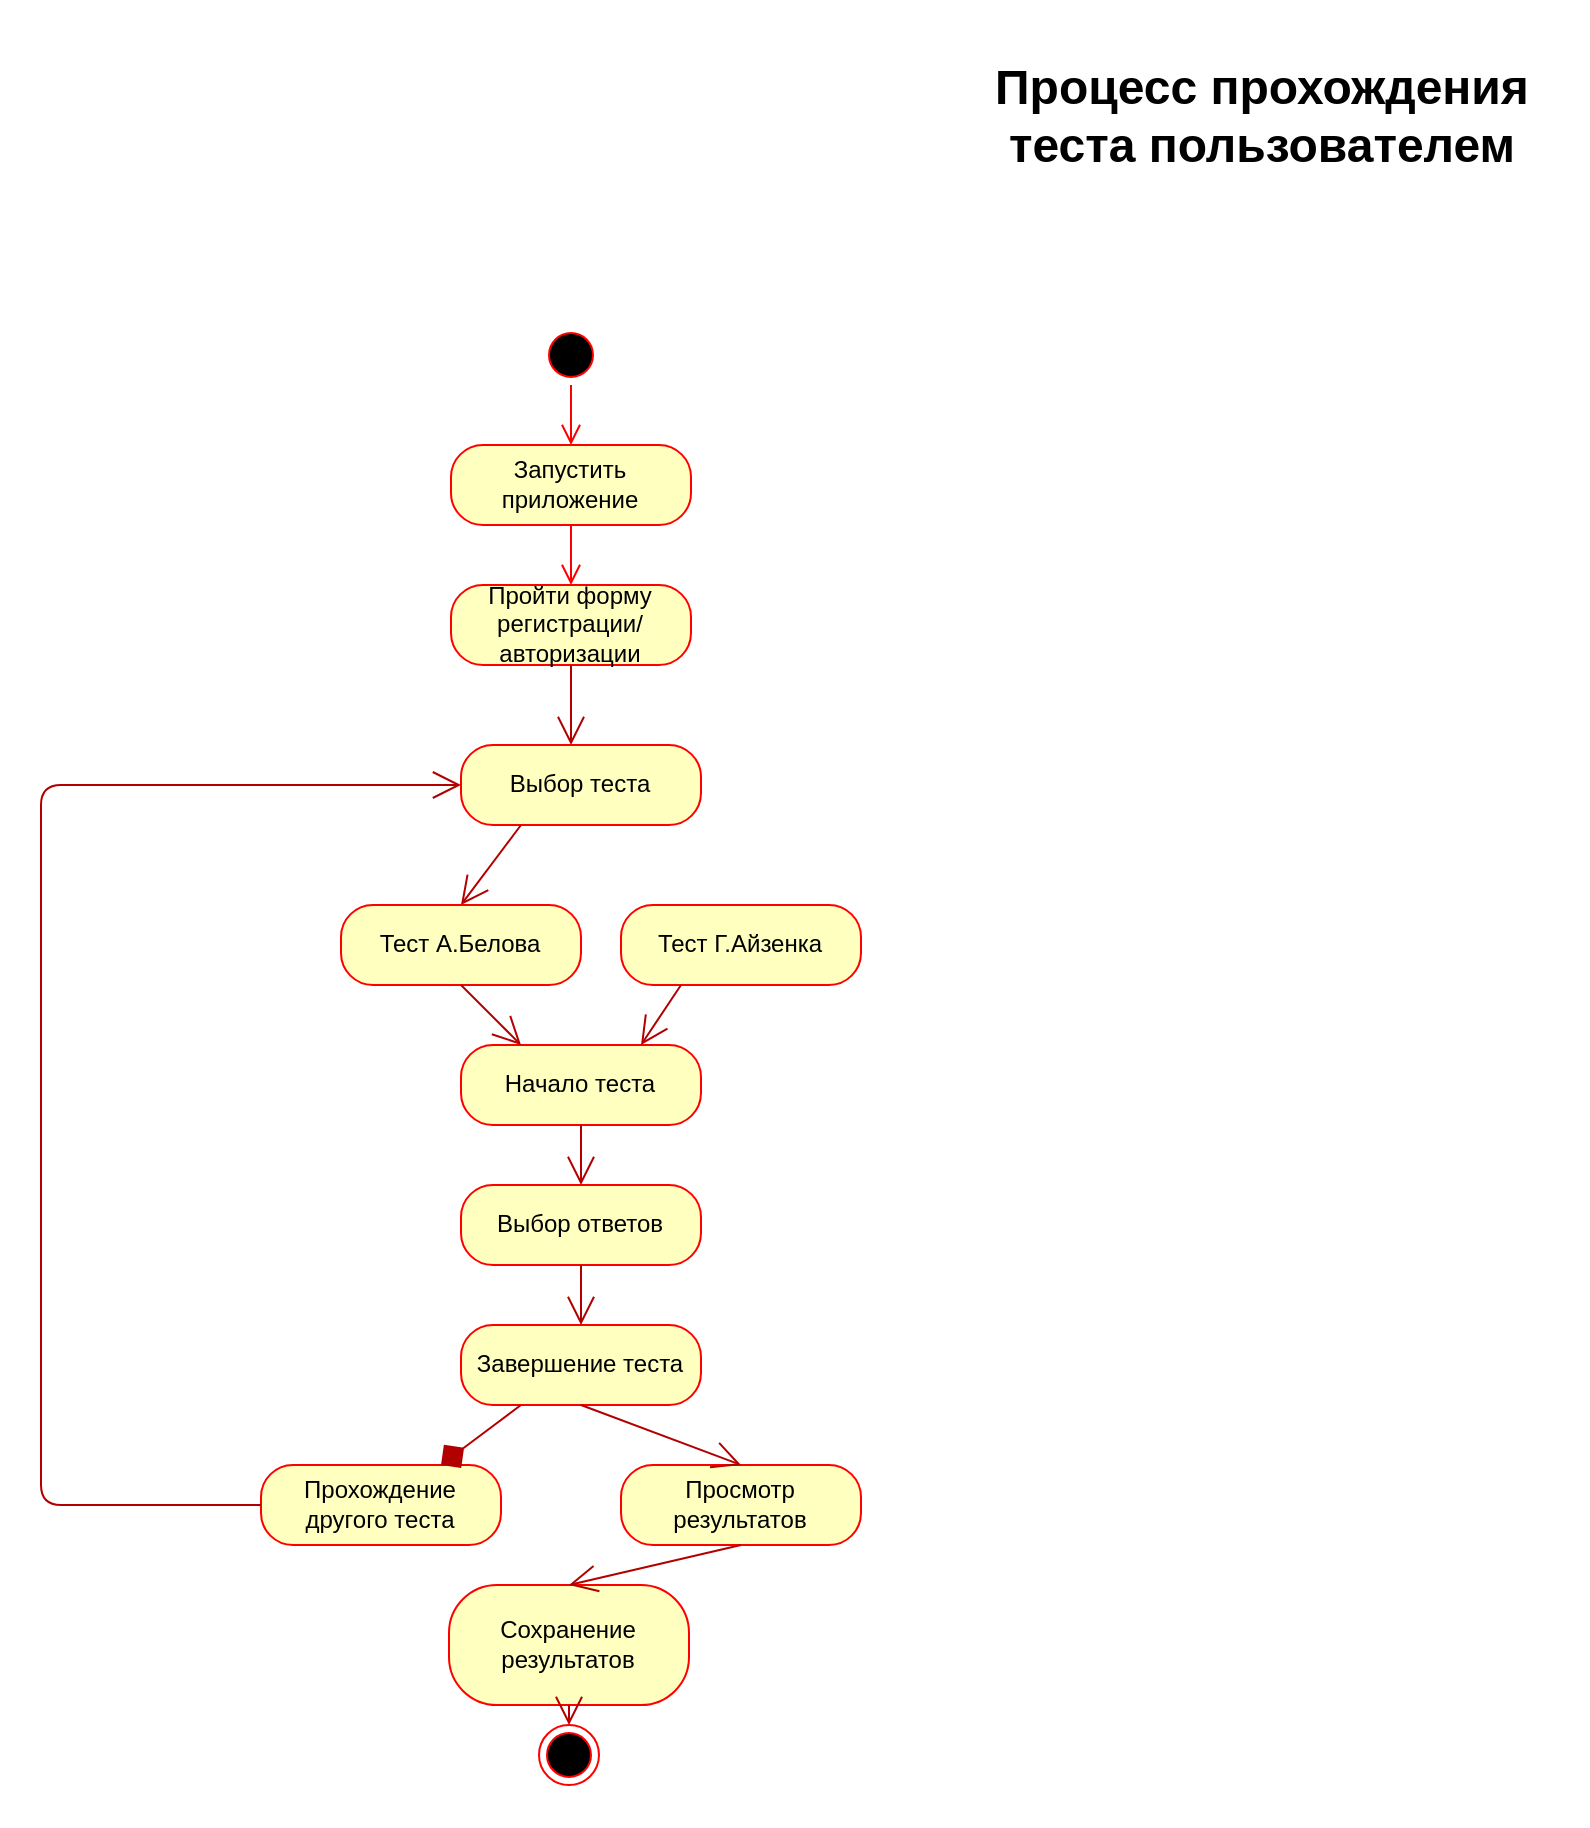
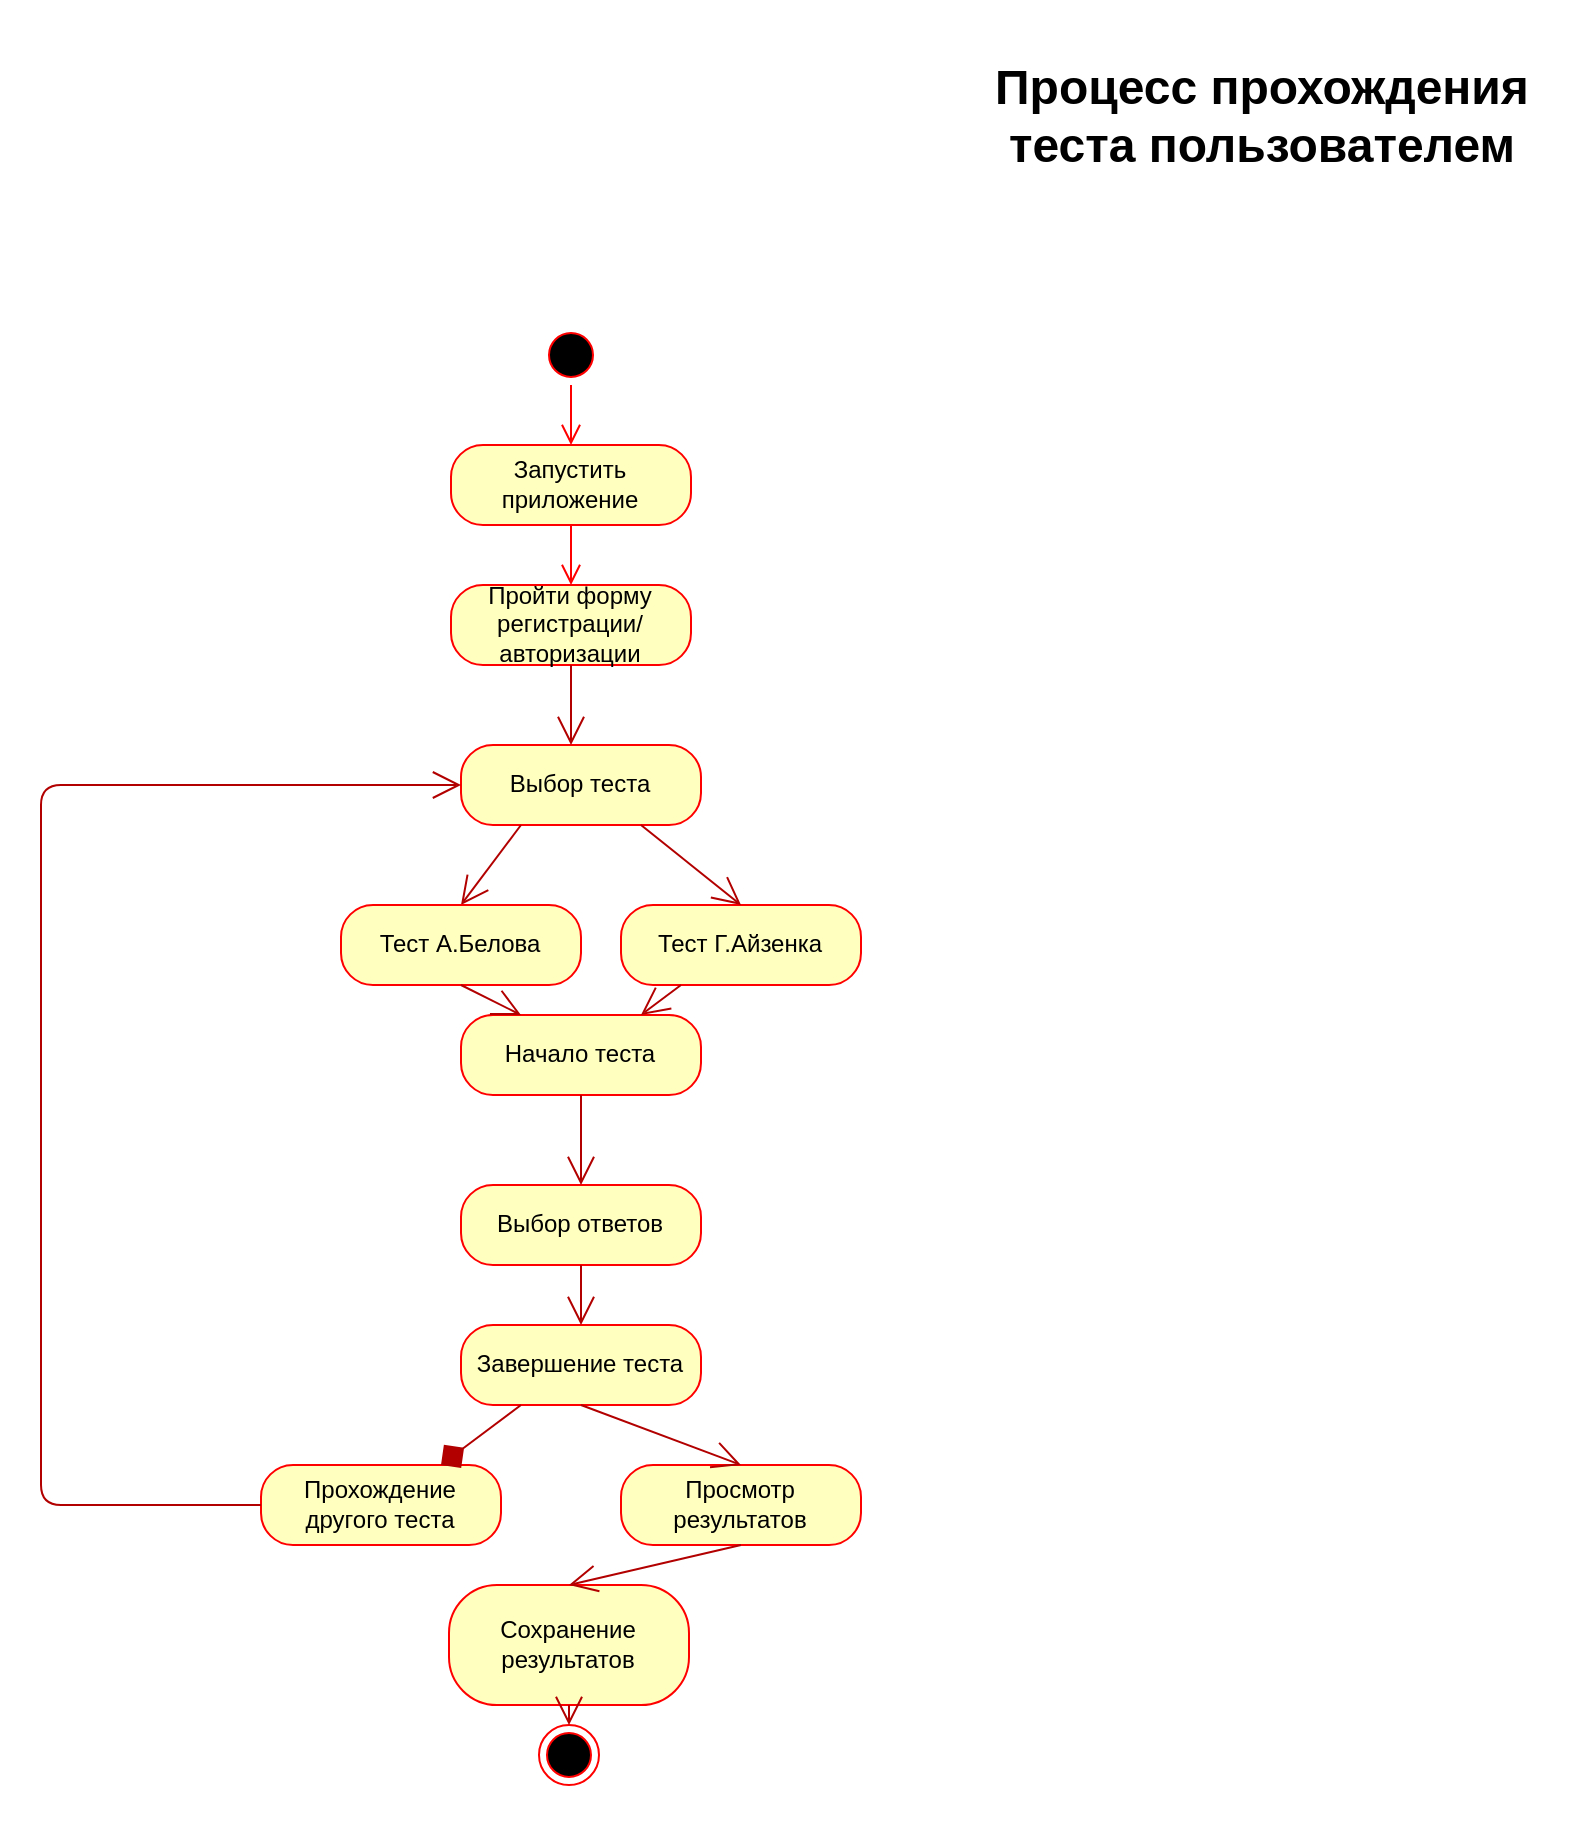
edge "Выбор теста" -> "Тест Г.Айзенка": added
node "Начало теста": moved (581, 1085) -> (581, 1055)
